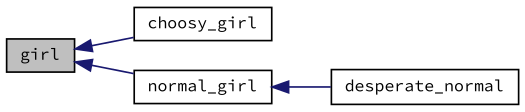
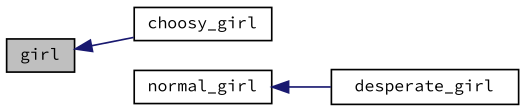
edge "normal_girl" -> "girl": removed
node "desperate_normal": label "desperate_normal" -> "desperate_girl"
